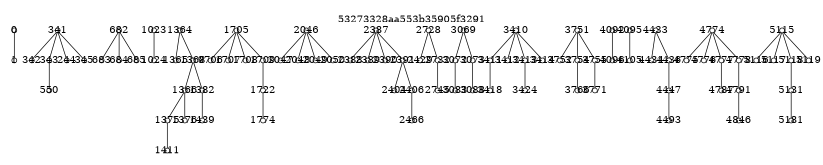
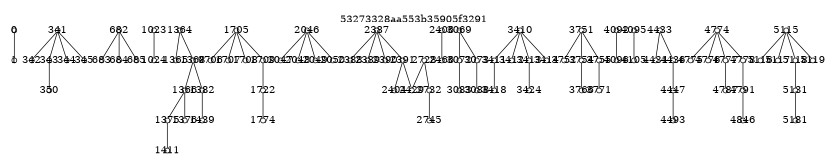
node "244": label "244" -> "344"
edge "2391" -- "2406": now "2391" -- "2429"
node "550": label "550" -> "350"
